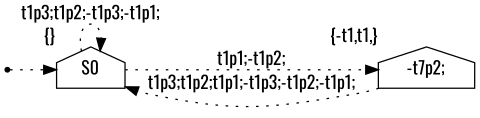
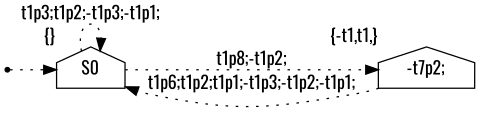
edge "S0 {}" -> "-t7p2; {-t1,t1,}": label "t1p1;-t1p2;" -> "t1p8;-t1p2;"
edge "-t7p2; {-t1,t1,}" -> "S0 {}": label "t1p3;t1p2;t1p1;-t1p3;-t1p2;-t1p1;" -> "t1p6;t1p2;t1p1;-t1p3;-t1p2;-t1p1;"
